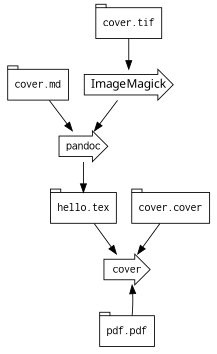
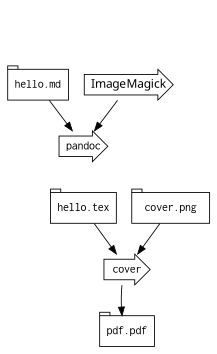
node "cover.tif": removed
node "cover.md": label "cover.md" -> "hello.md"
edge "pandoc" -> "hello.tex": removed
node "cover.cover": label "cover.cover" -> "cover.png"
edge "pdf.pdf" -> "cover": reversed
